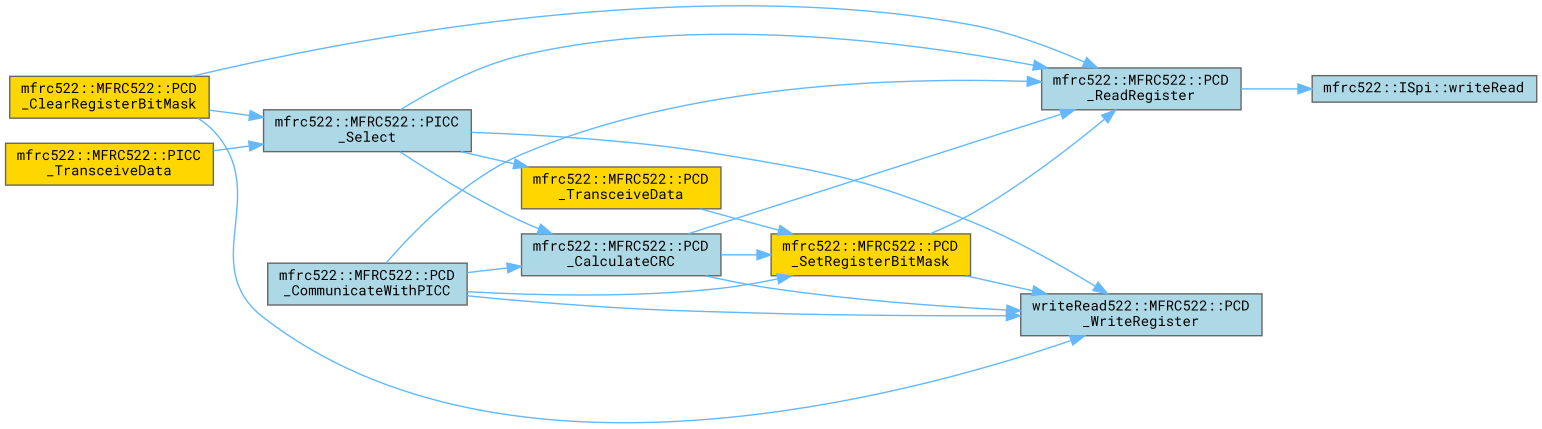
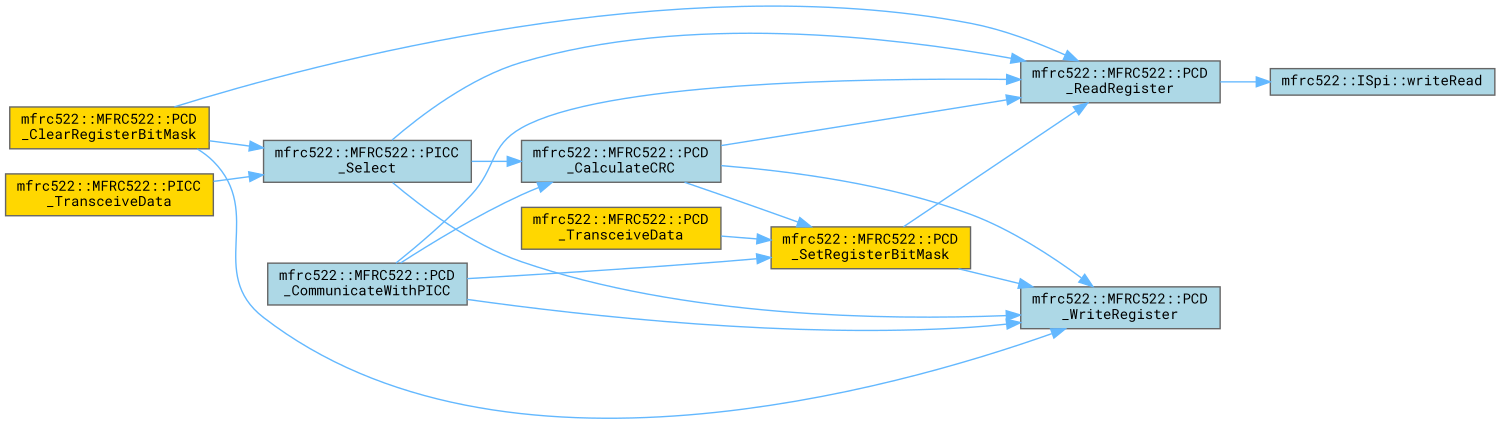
edge "mfrc522::MFRC522::PICC _Select" -> "mfrc522::MFRC522::PCD _TransceiveData": removed
node "writeRead522::MFRC522::PCD _WriteRegister": label "writeRead522::MFRC522::PCD _WriteRegister" -> "mfrc522::MFRC522::PCD _WriteRegister"
